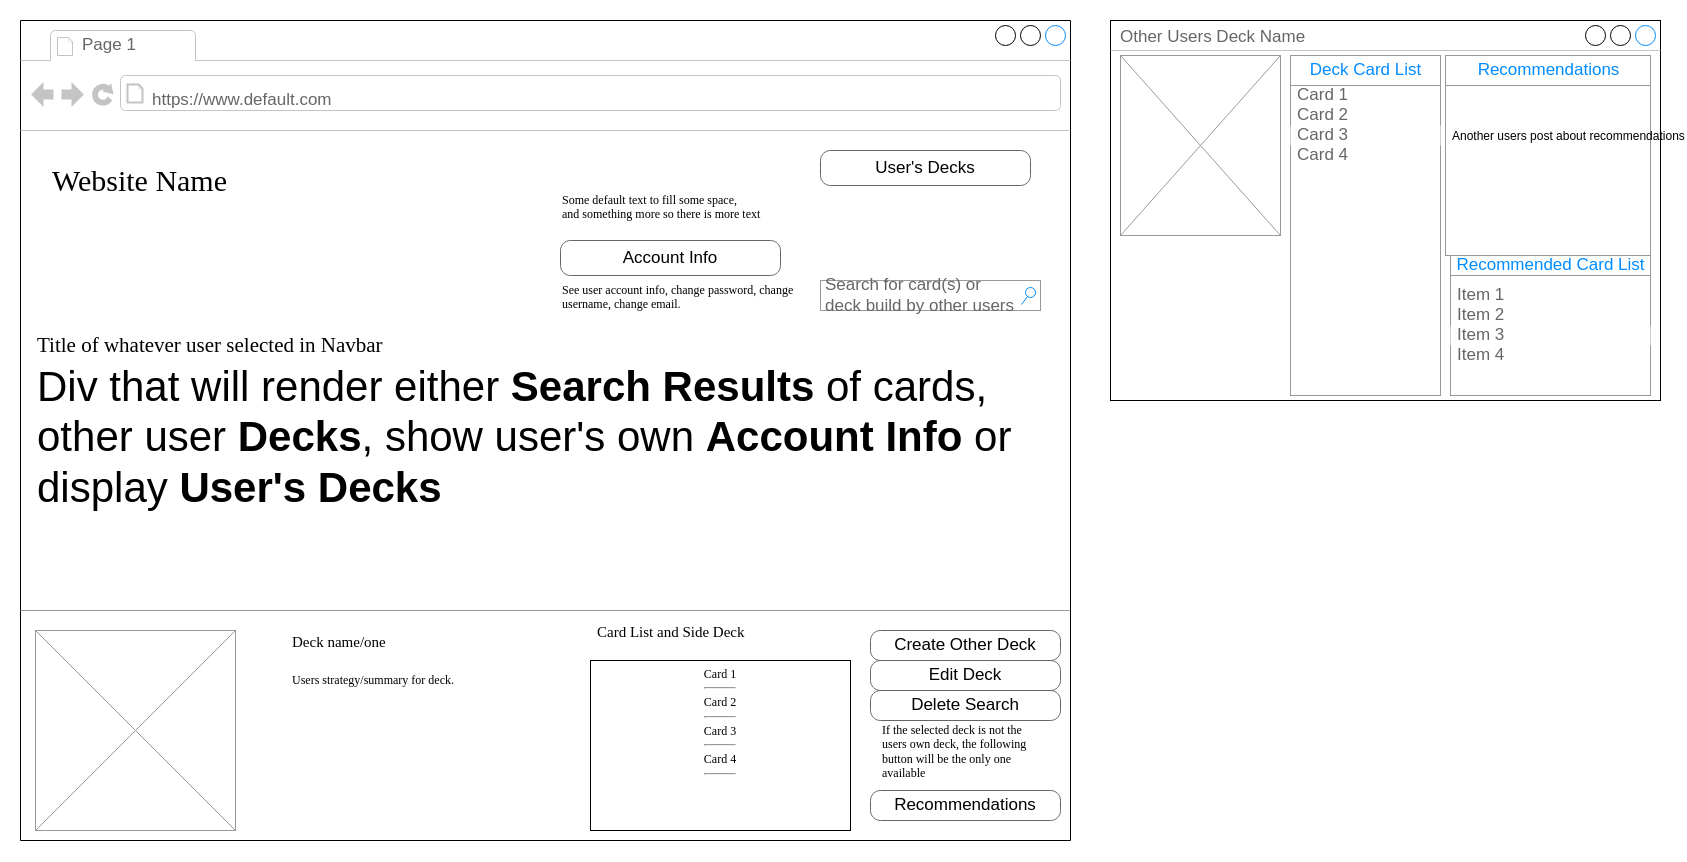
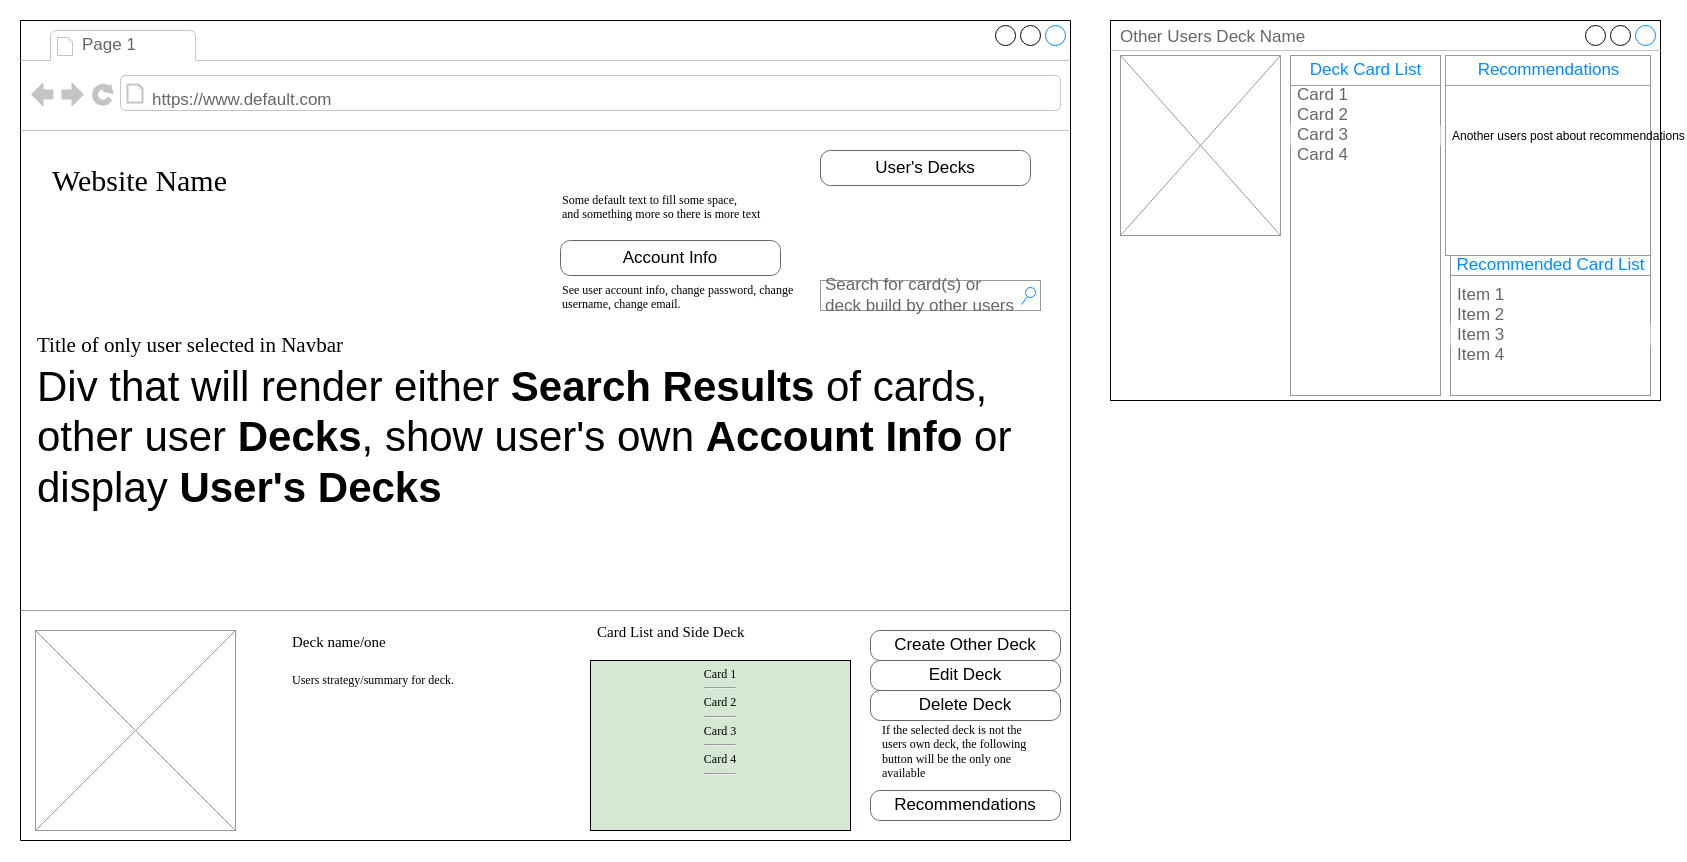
node "Title of whatever user selected in Navbar": label "Title of whatever user selected in Navbar" -> "Title of only user selected in Navbar"
node "Delete Search": label "Delete Search" -> "Delete Deck"
node "Card 1 Card 2 Card 3 Card 4": fillcolor #ffffff -> #d5e8d4
